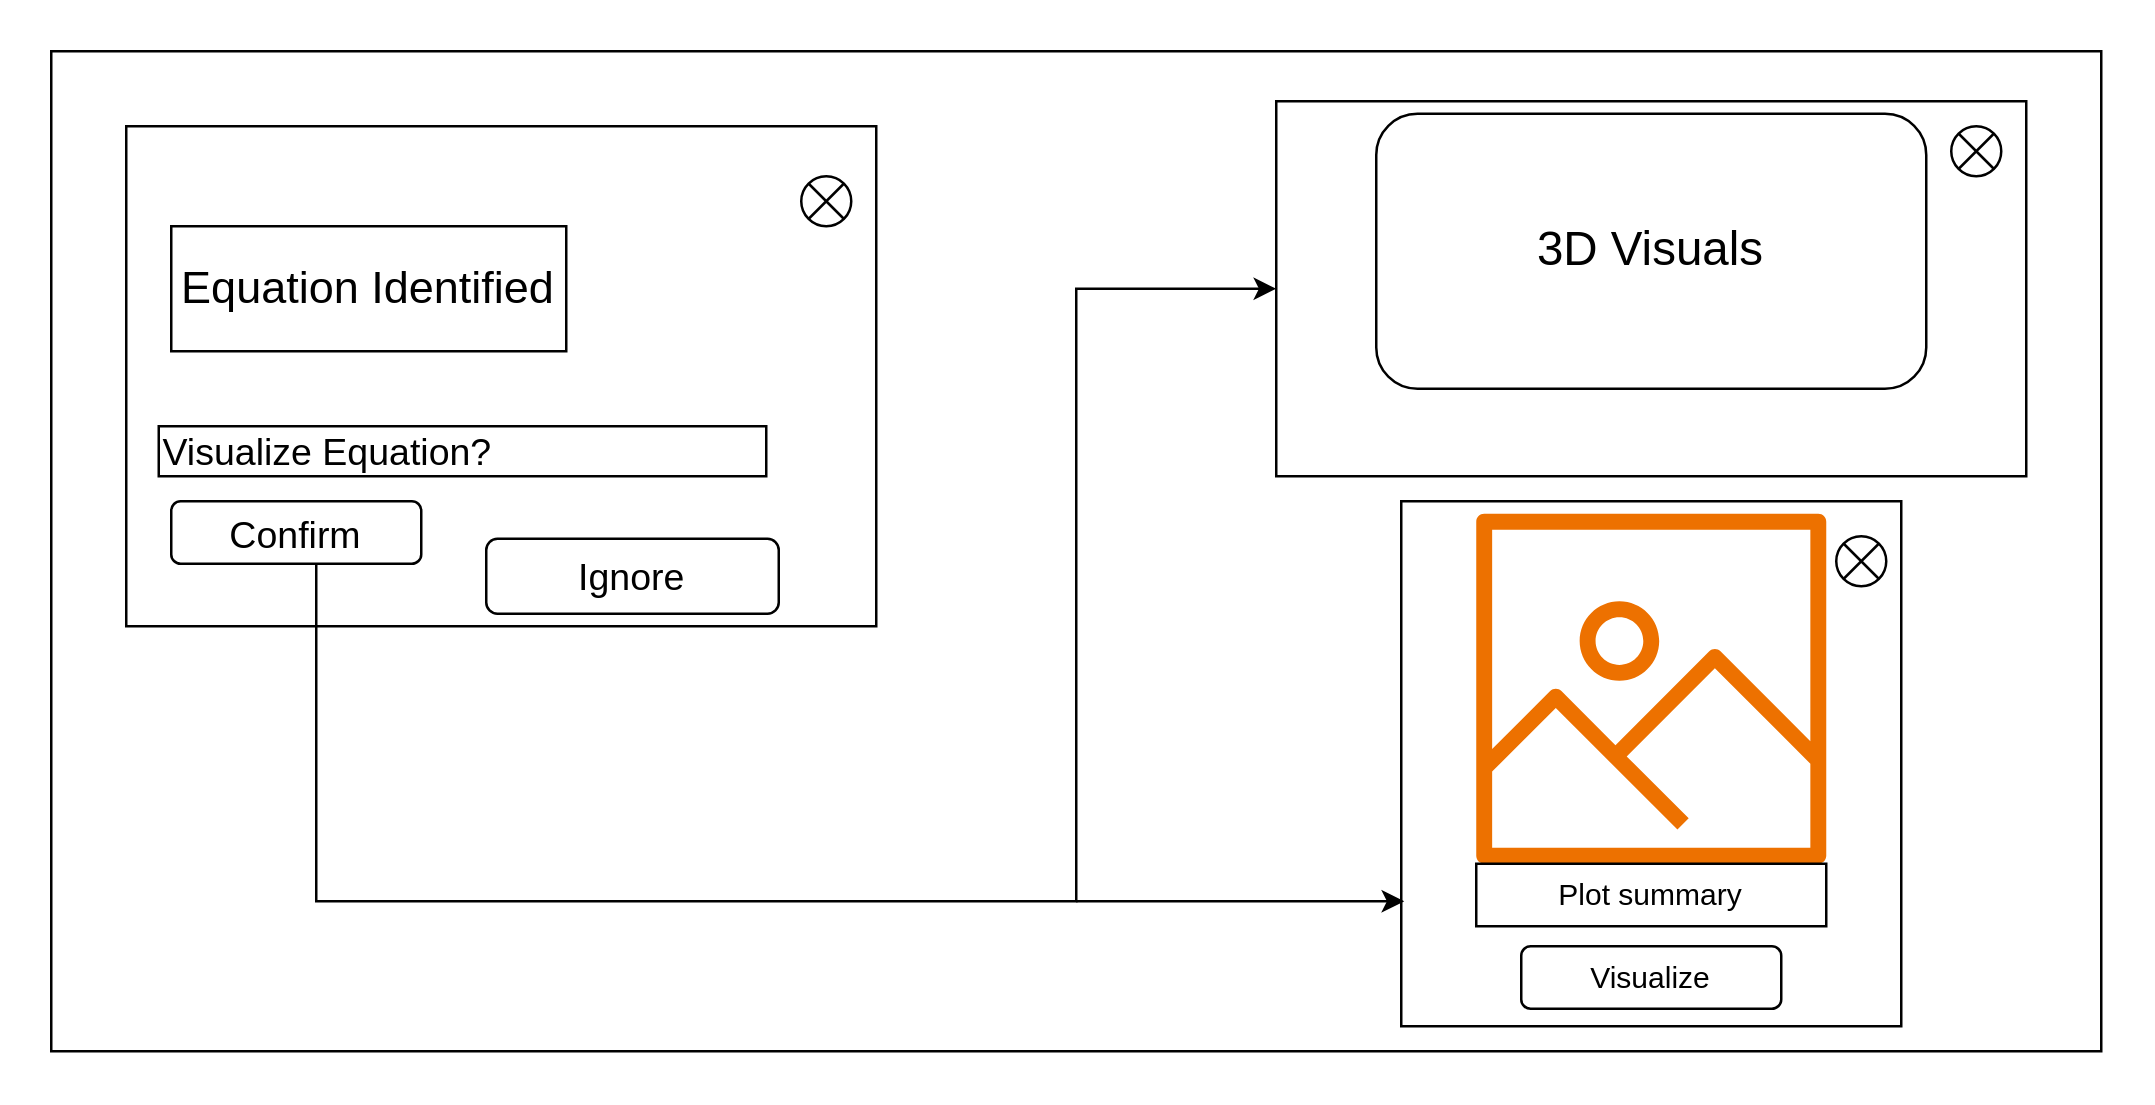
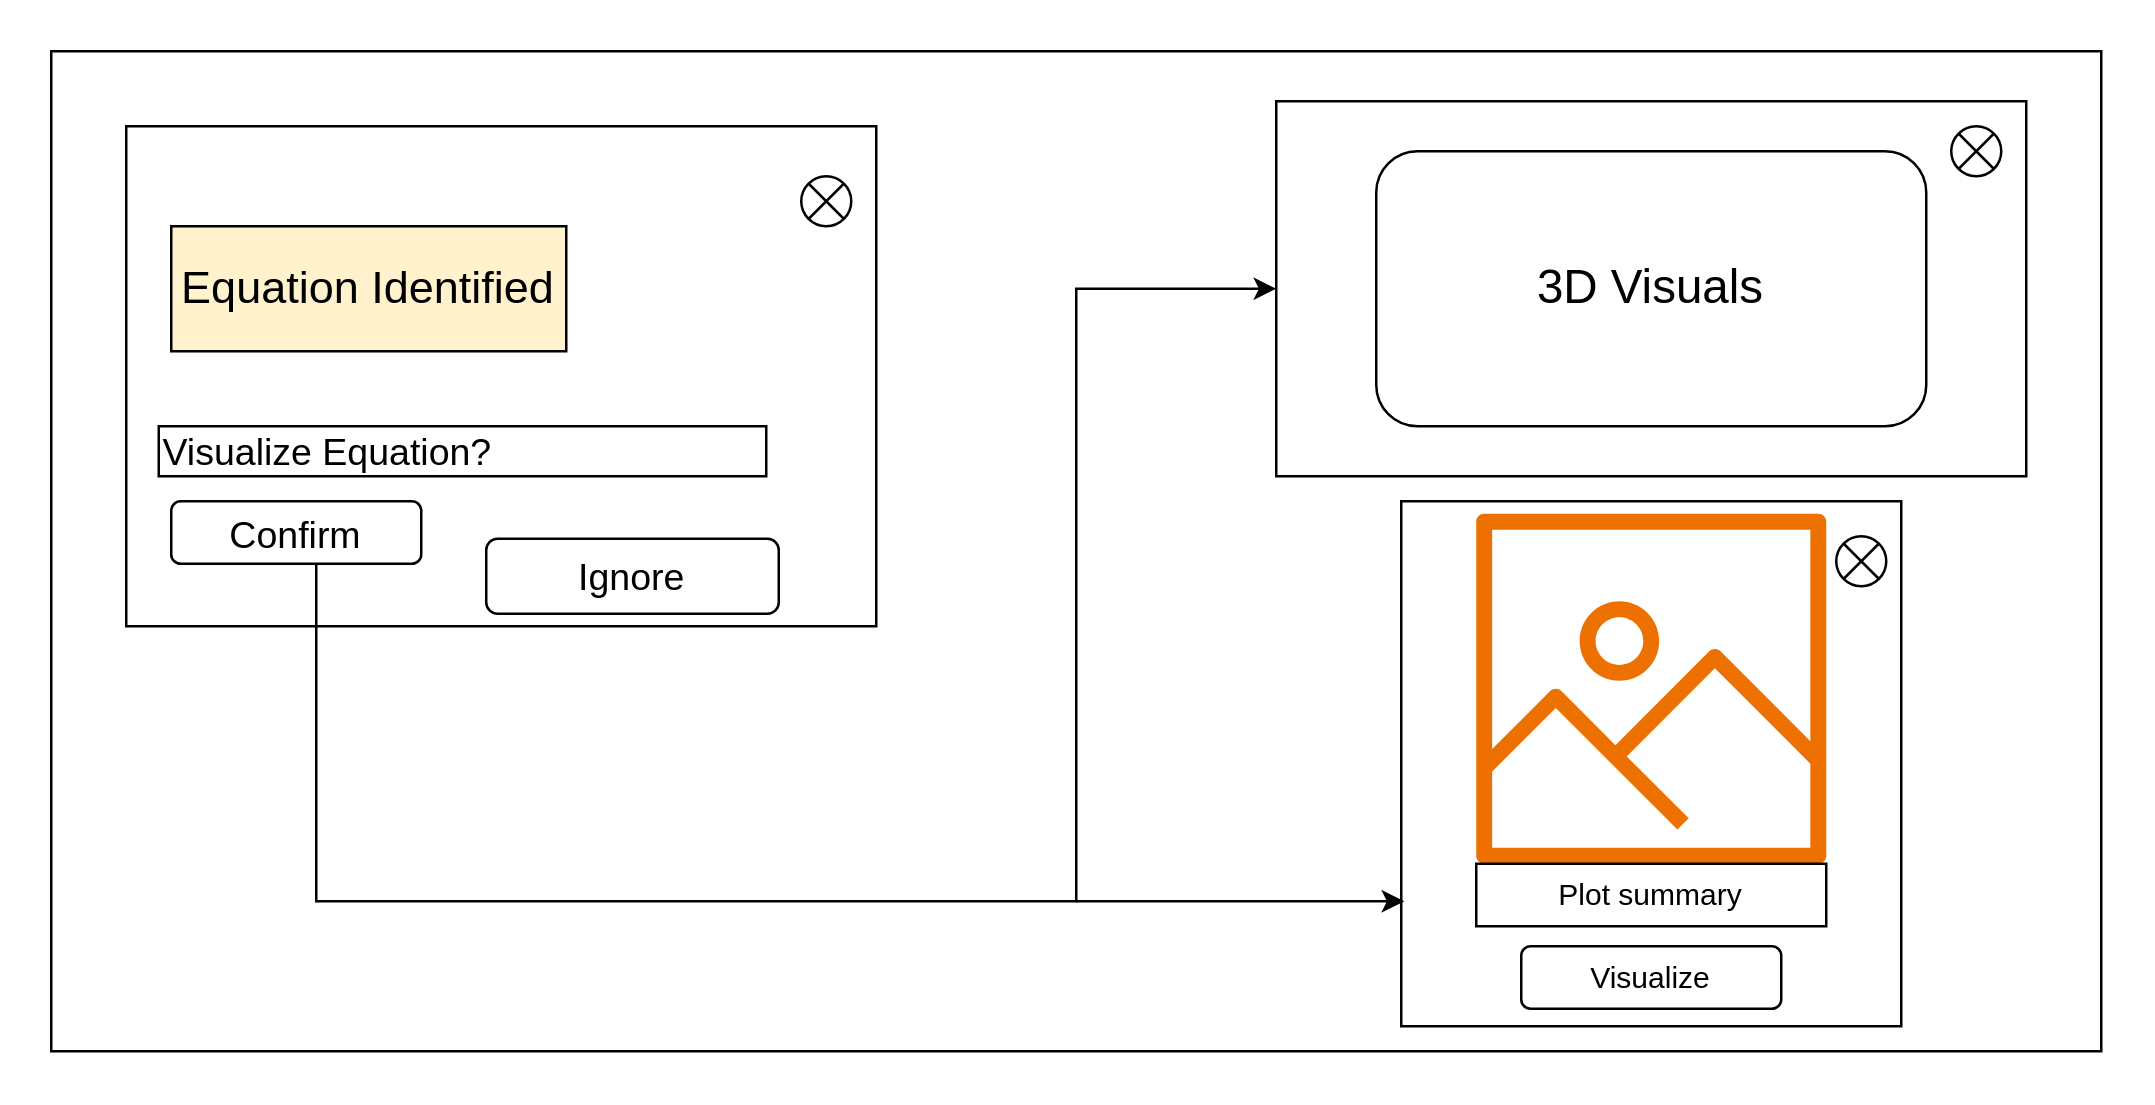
node "3D Visuals": moved (1651, 251) -> (1651, 289)
node "Equation Identified": fillcolor #ffffff -> #fff2cc
